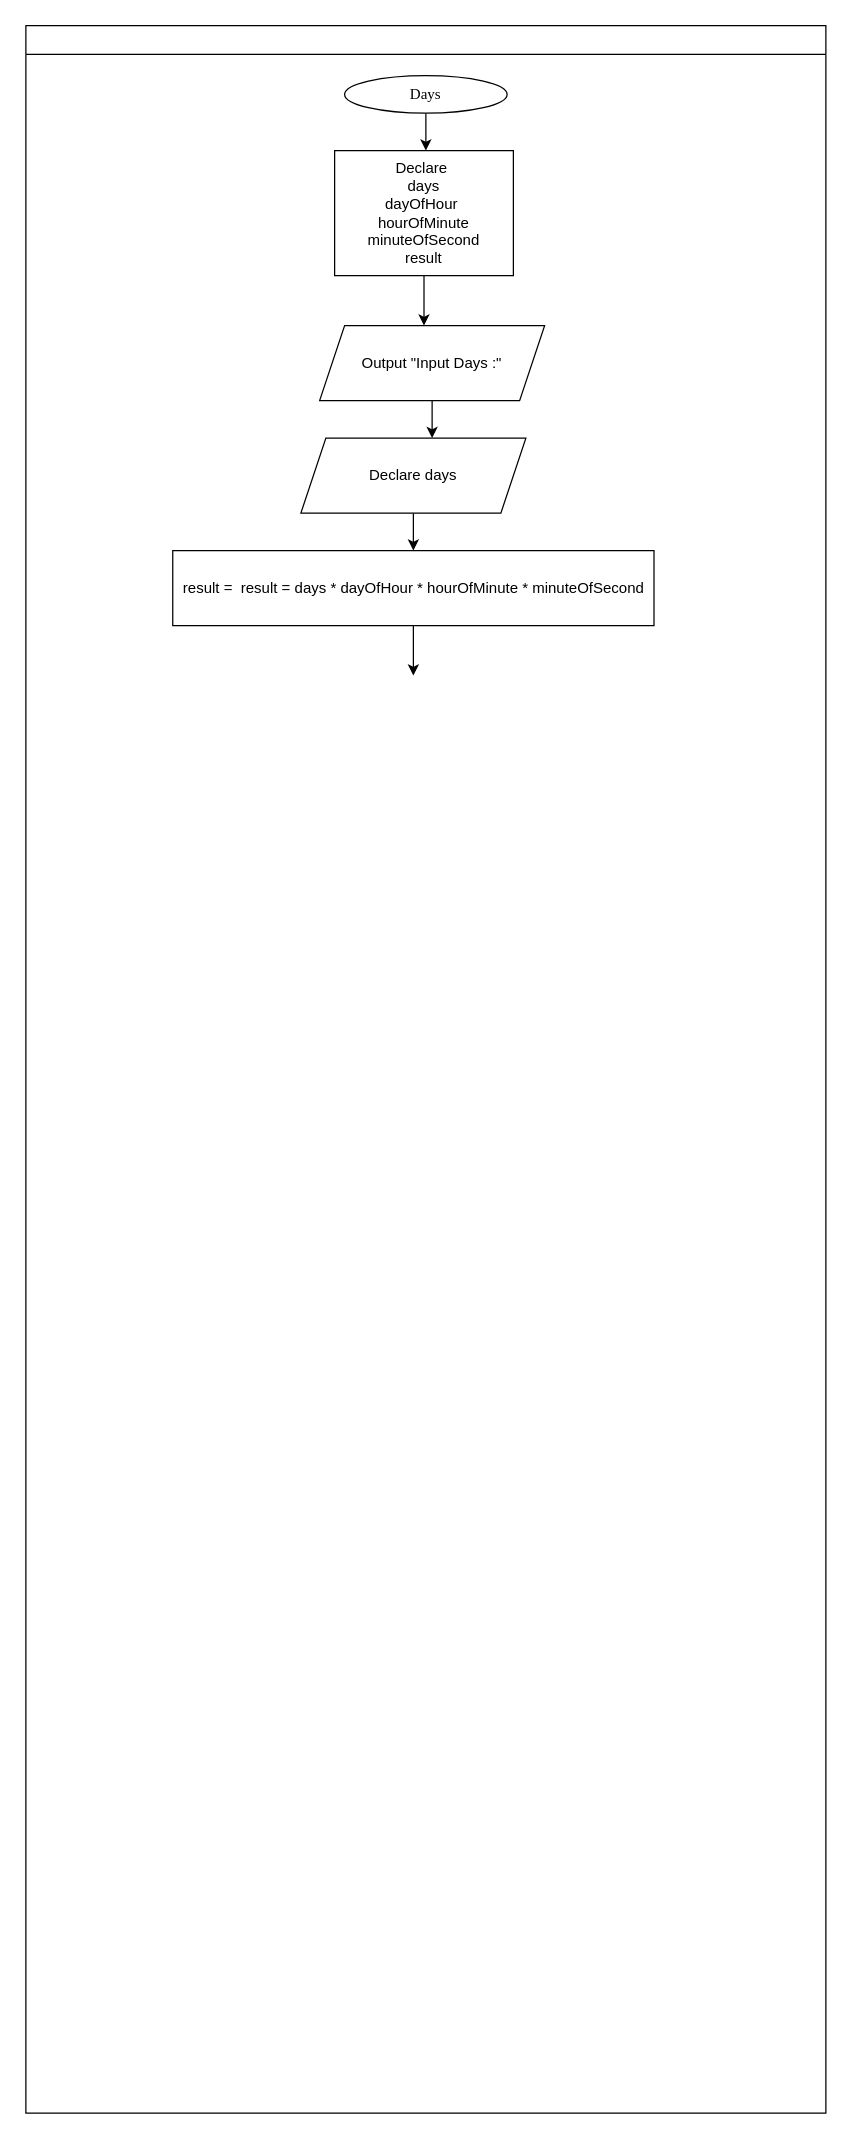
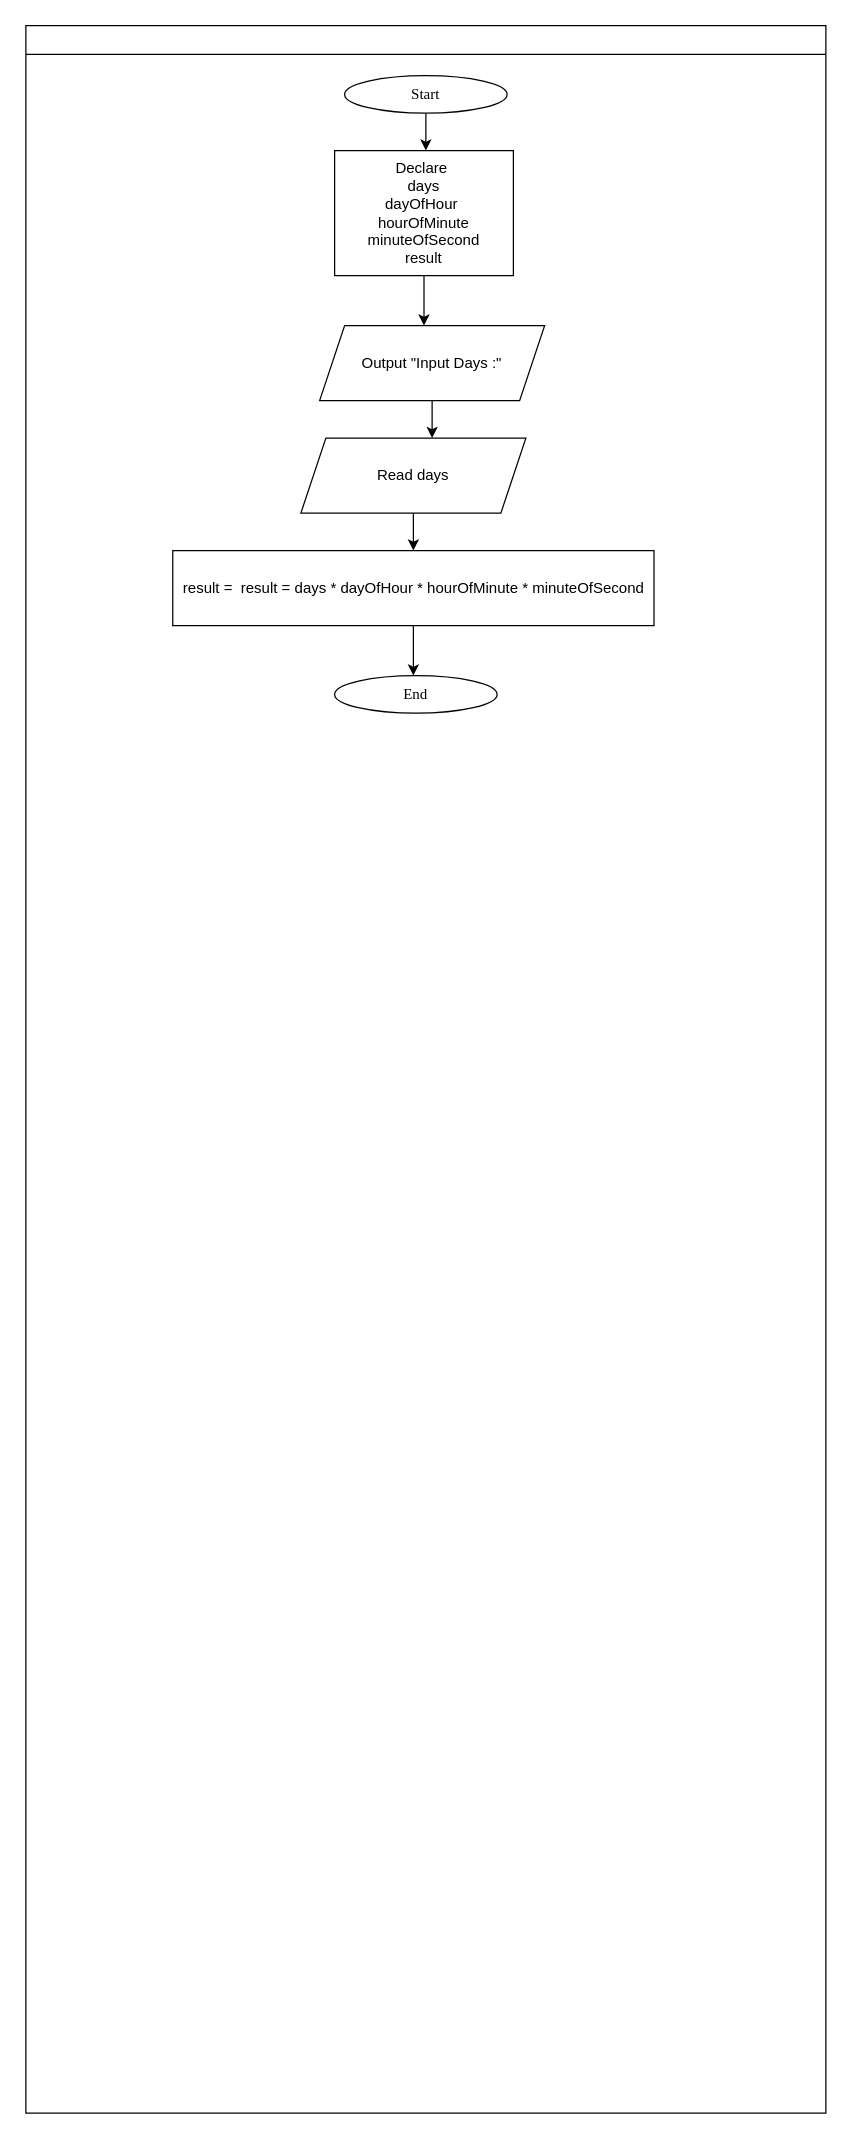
node "Days": label "Days" -> "Start"
node "Declare days": label "Declare days" -> "Read days"
node "End": added
